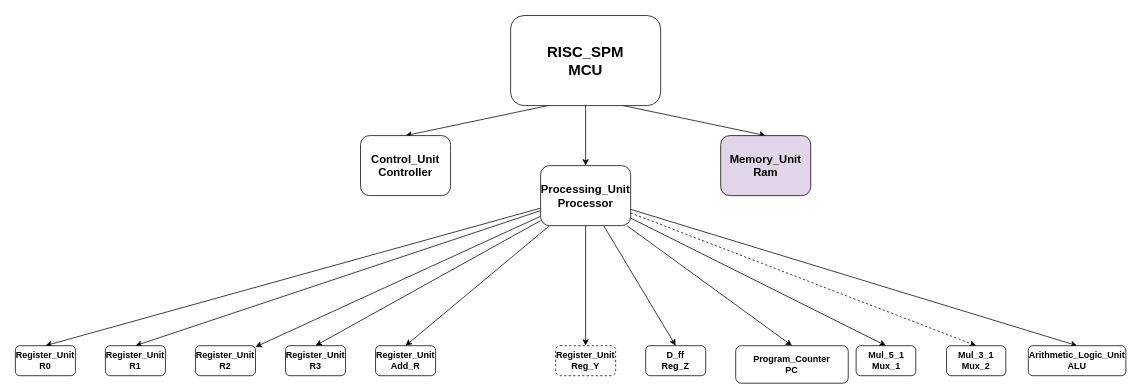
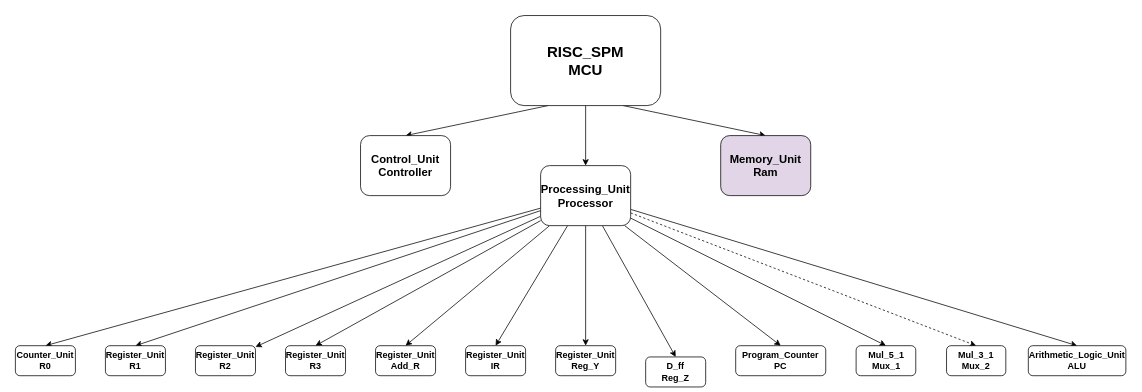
edge "Processing_UnitProcessor" -> "Register_Unit IR": added
node "Register_Unit R0": label "Register_Unit R0" -> "Counter_Unit R0"
node "Register_Unit IR": added
node "Register_Unit Reg_Y": style dashed -> solid
node "D_ff Reg_Z": moved (675, 360) -> (675, 372)
node "Program_Counter PC": size 113x38 -> 90x30
